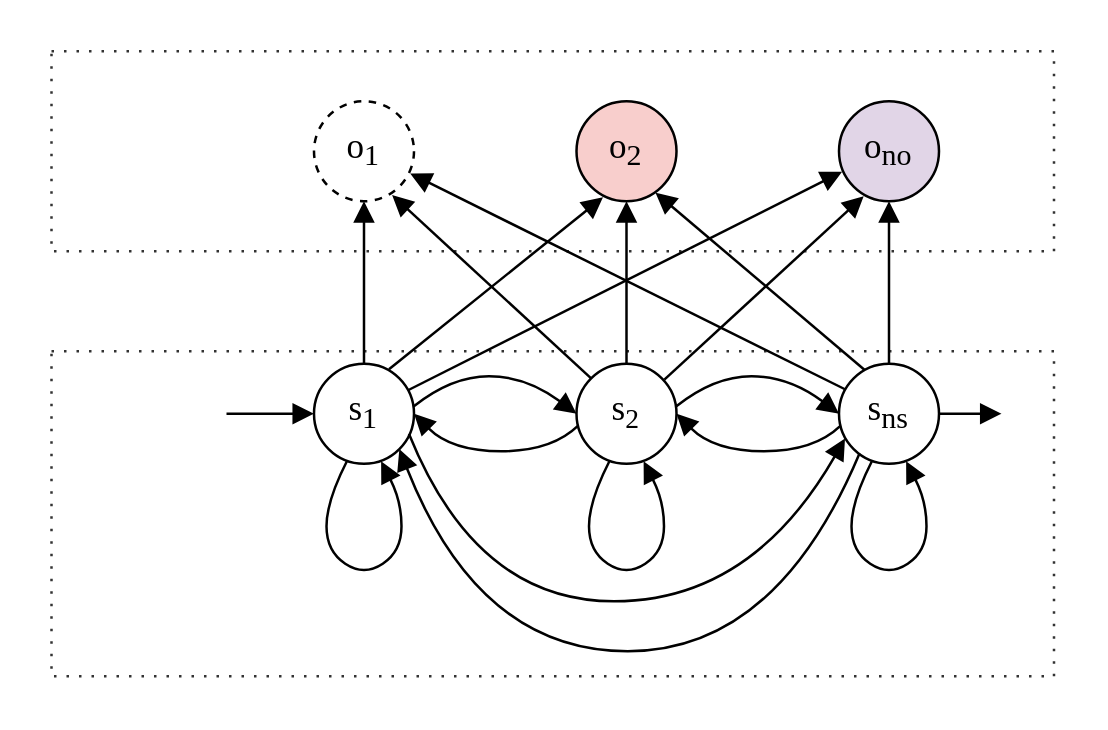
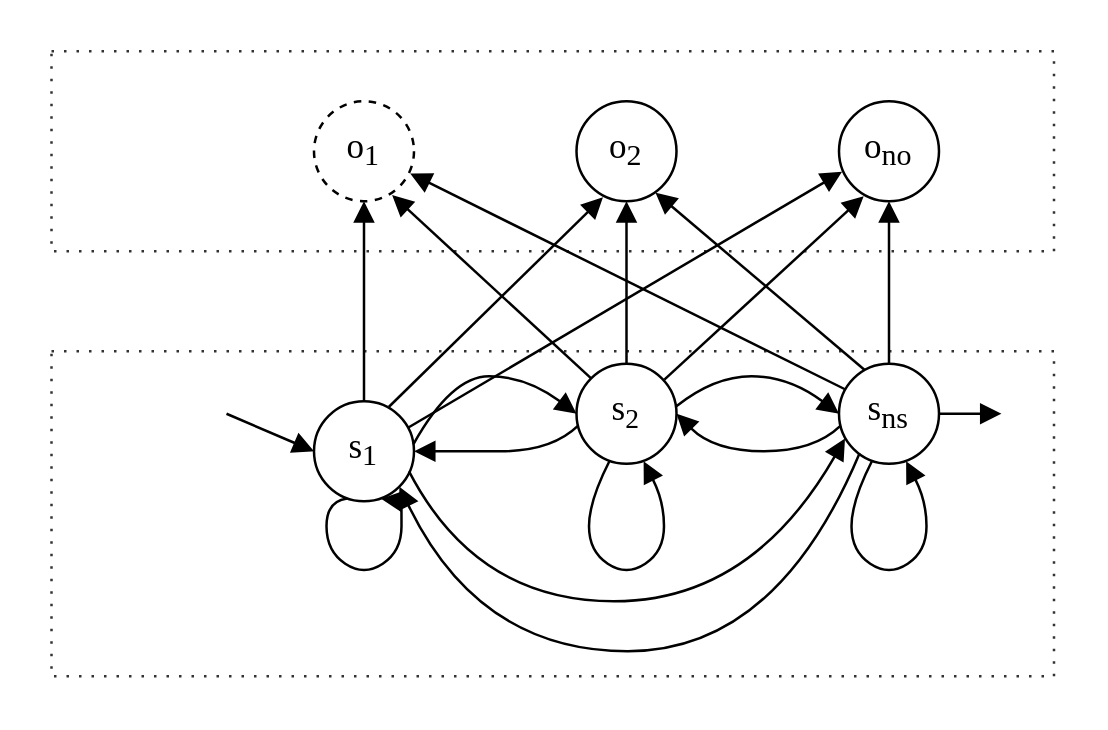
node "o2": fillcolor #f8cecc -> #ffffff
node "ono": fillcolor #e1d5e7 -> #ffffff
node "s1": moved (364, 414) -> (364, 451)
